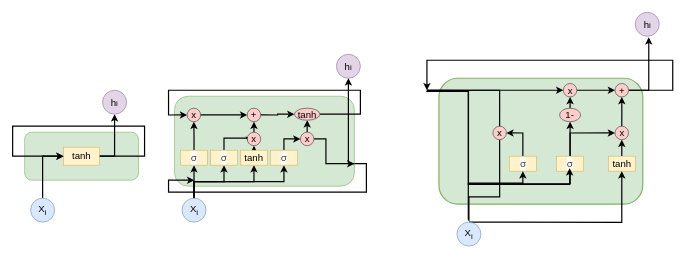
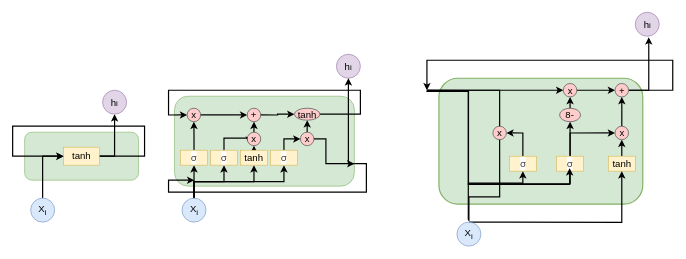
node "1-": label "1-" -> "8-"
